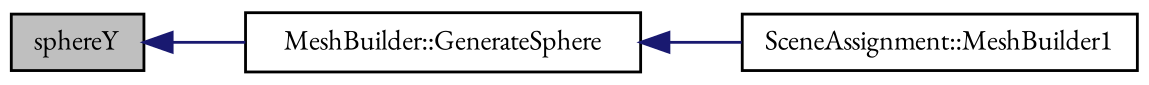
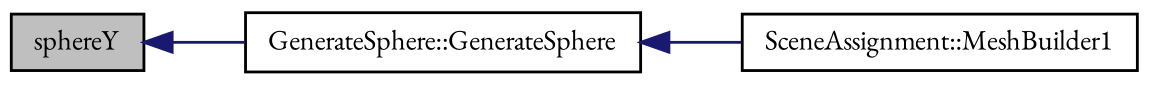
node "MeshBuilder::GenerateSphere": label "MeshBuilder::GenerateSphere" -> "GenerateSphere::GenerateSphere"
